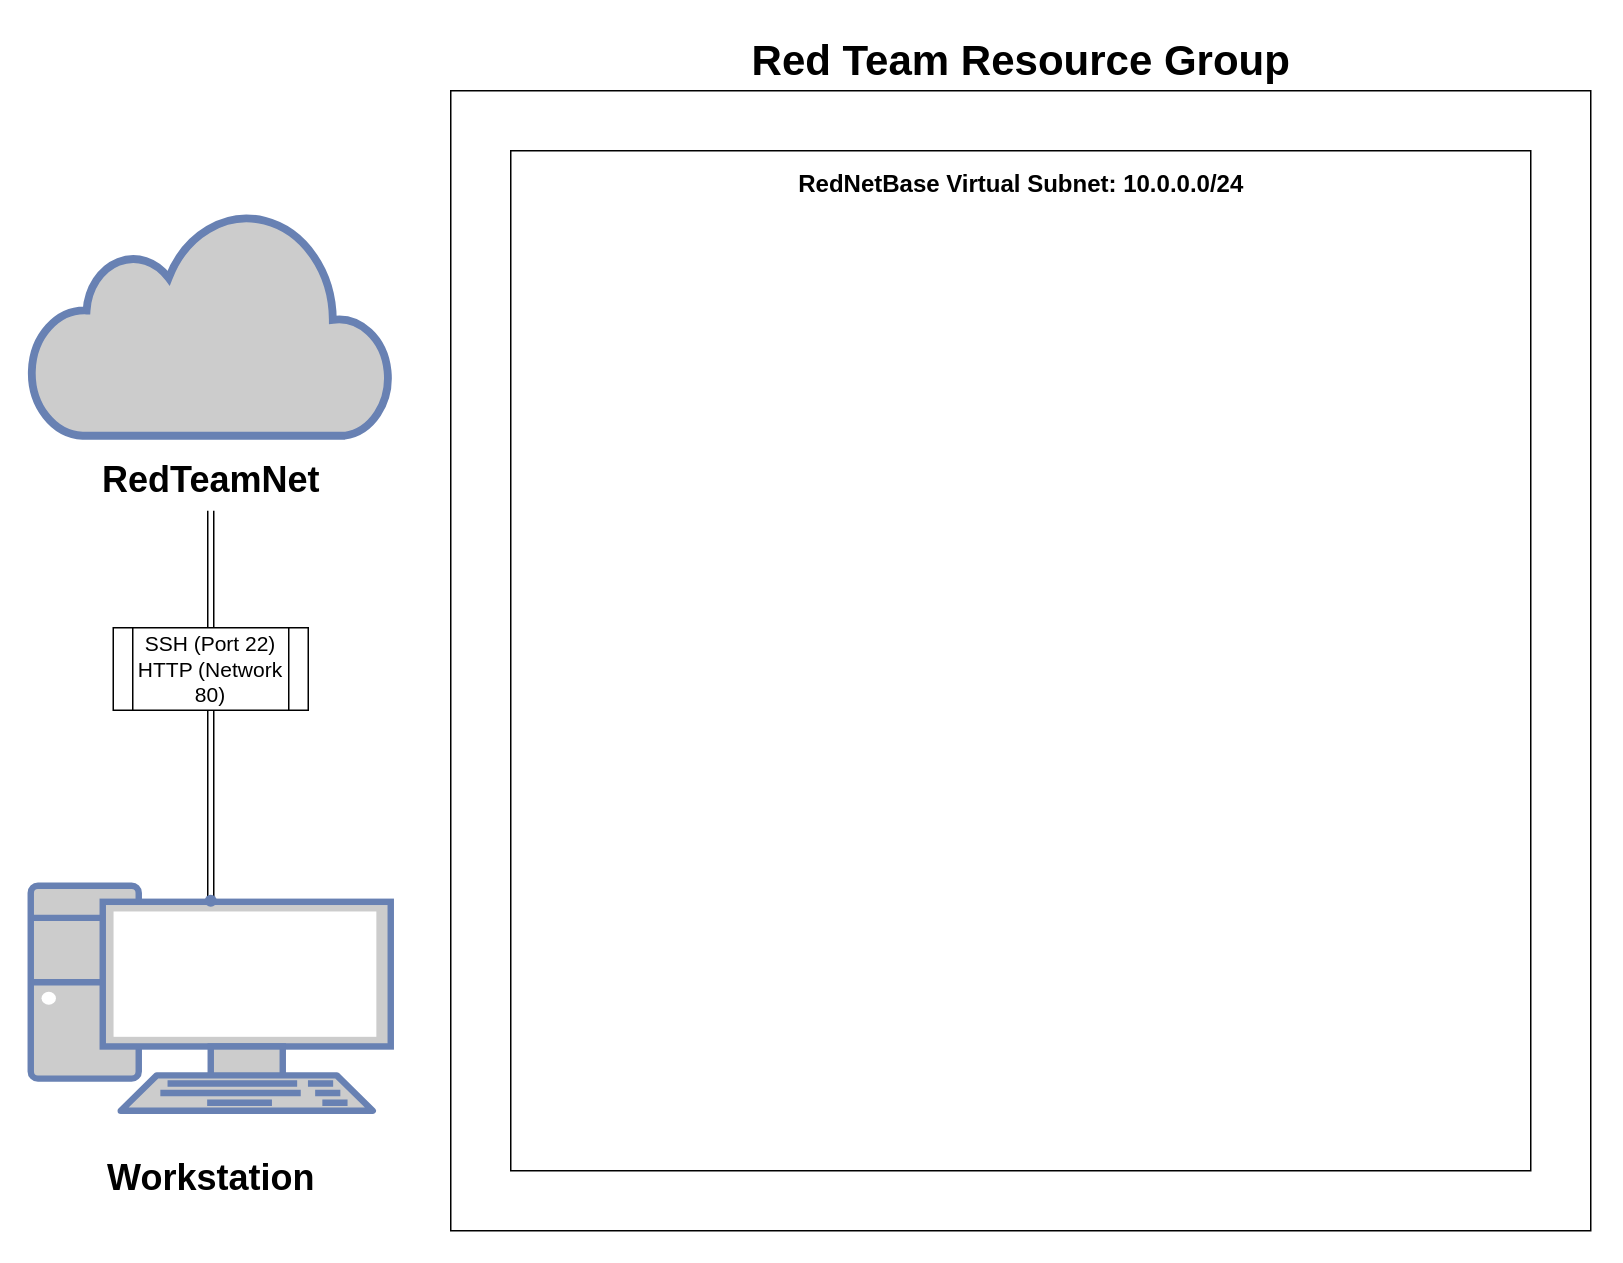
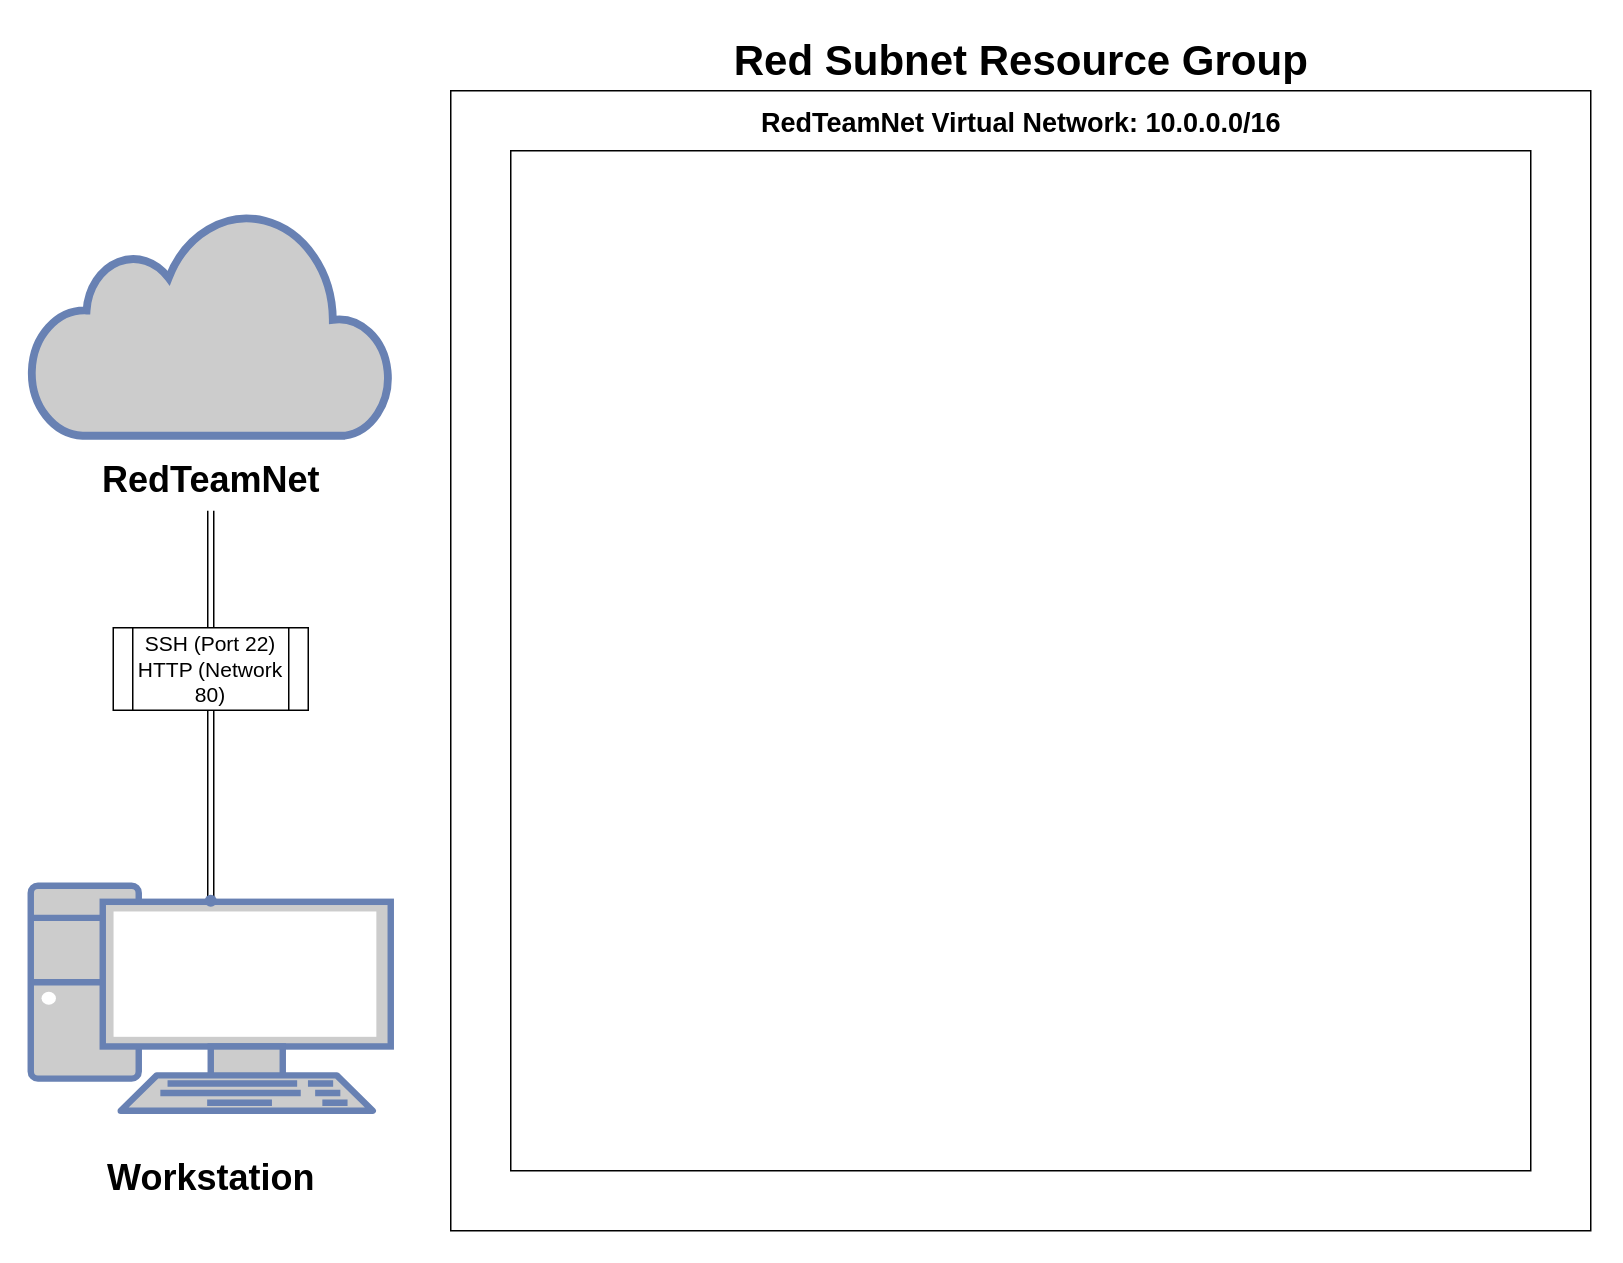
node "Red Team Resource Group": label "Red Team Resource Group" -> "Red Subnet Resource Group"
node "RedTeamNet Virtual Network: 10.0.0.0/16": added
node "RedNetBase Virtual Subnet: 10.0.0.0/24": removed
